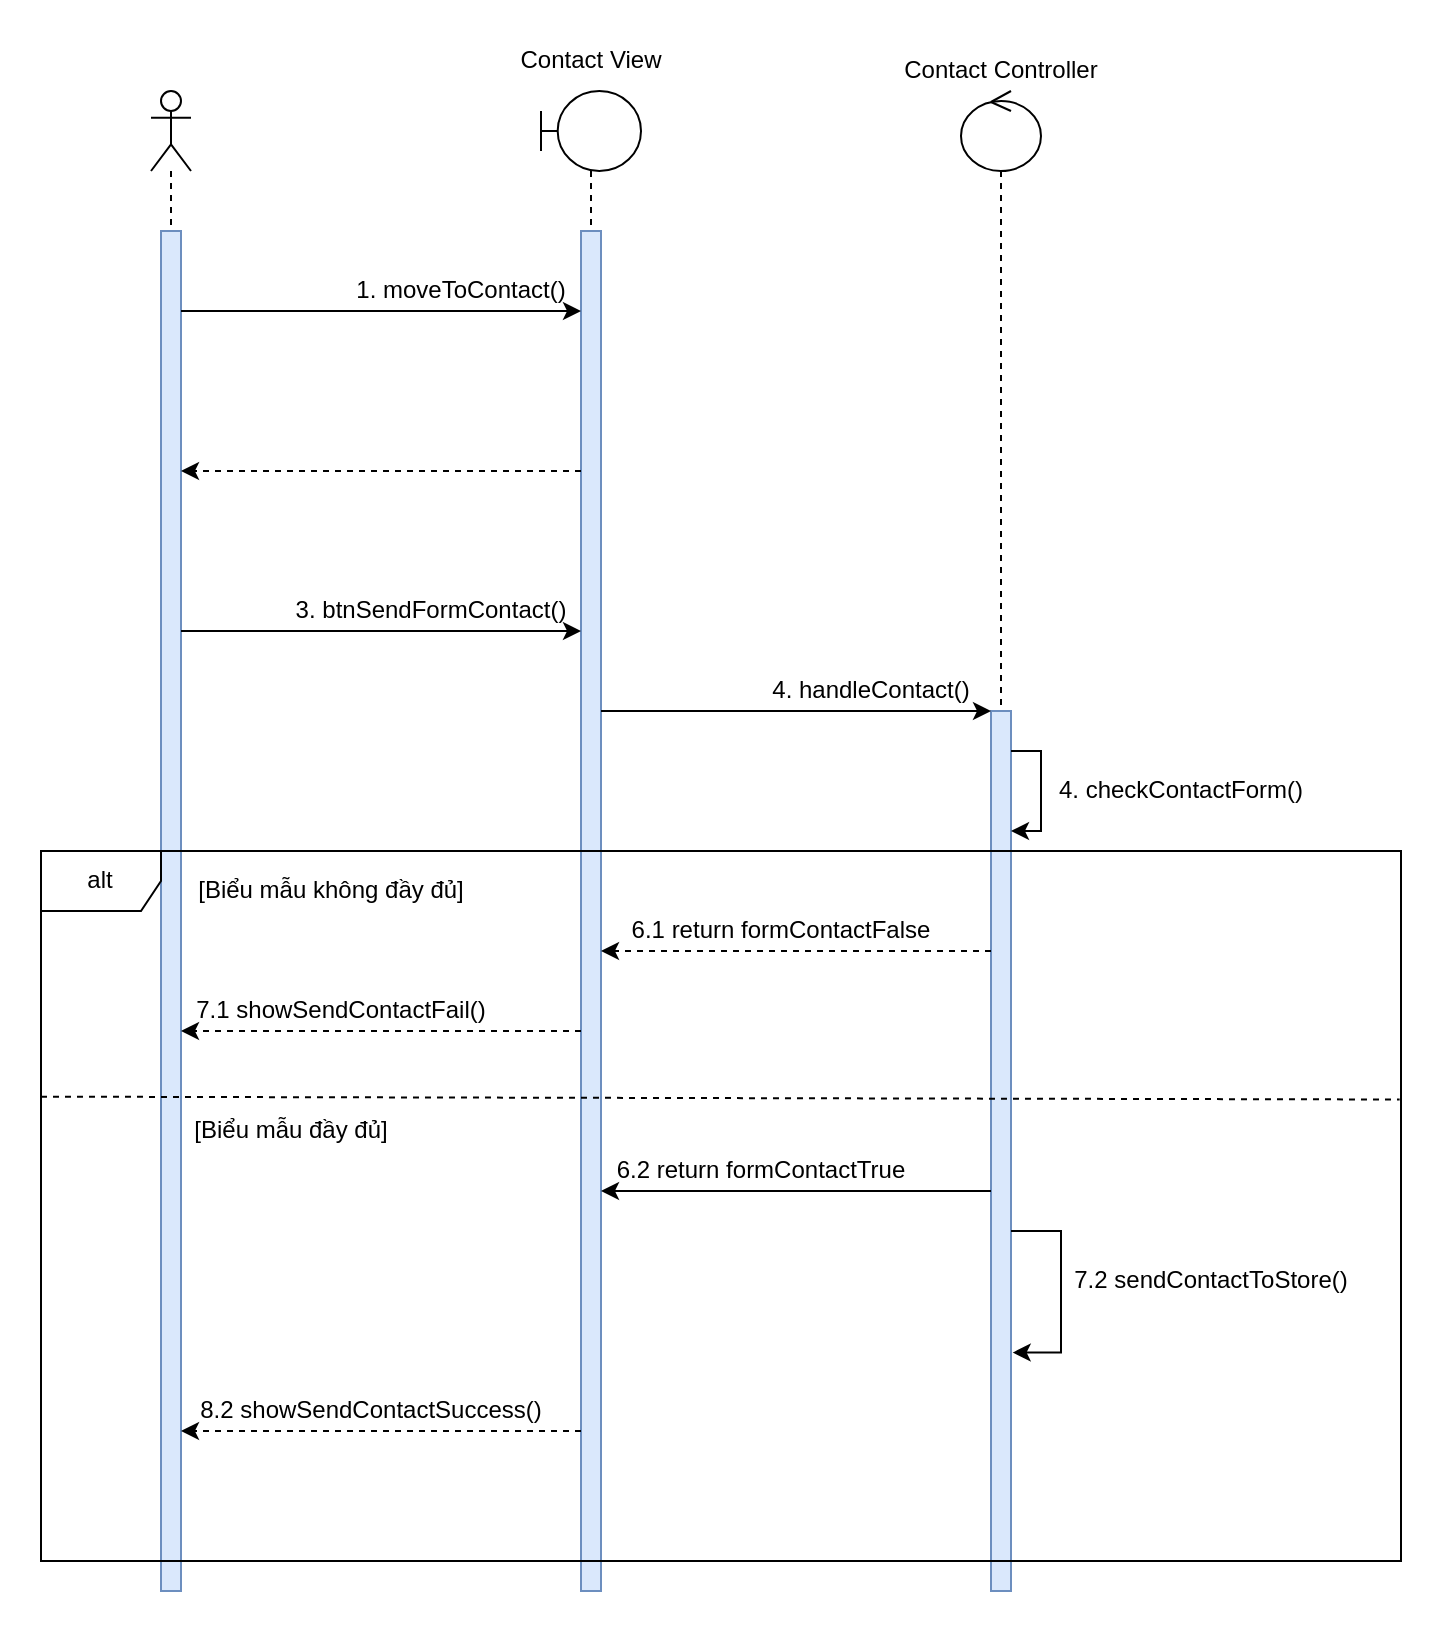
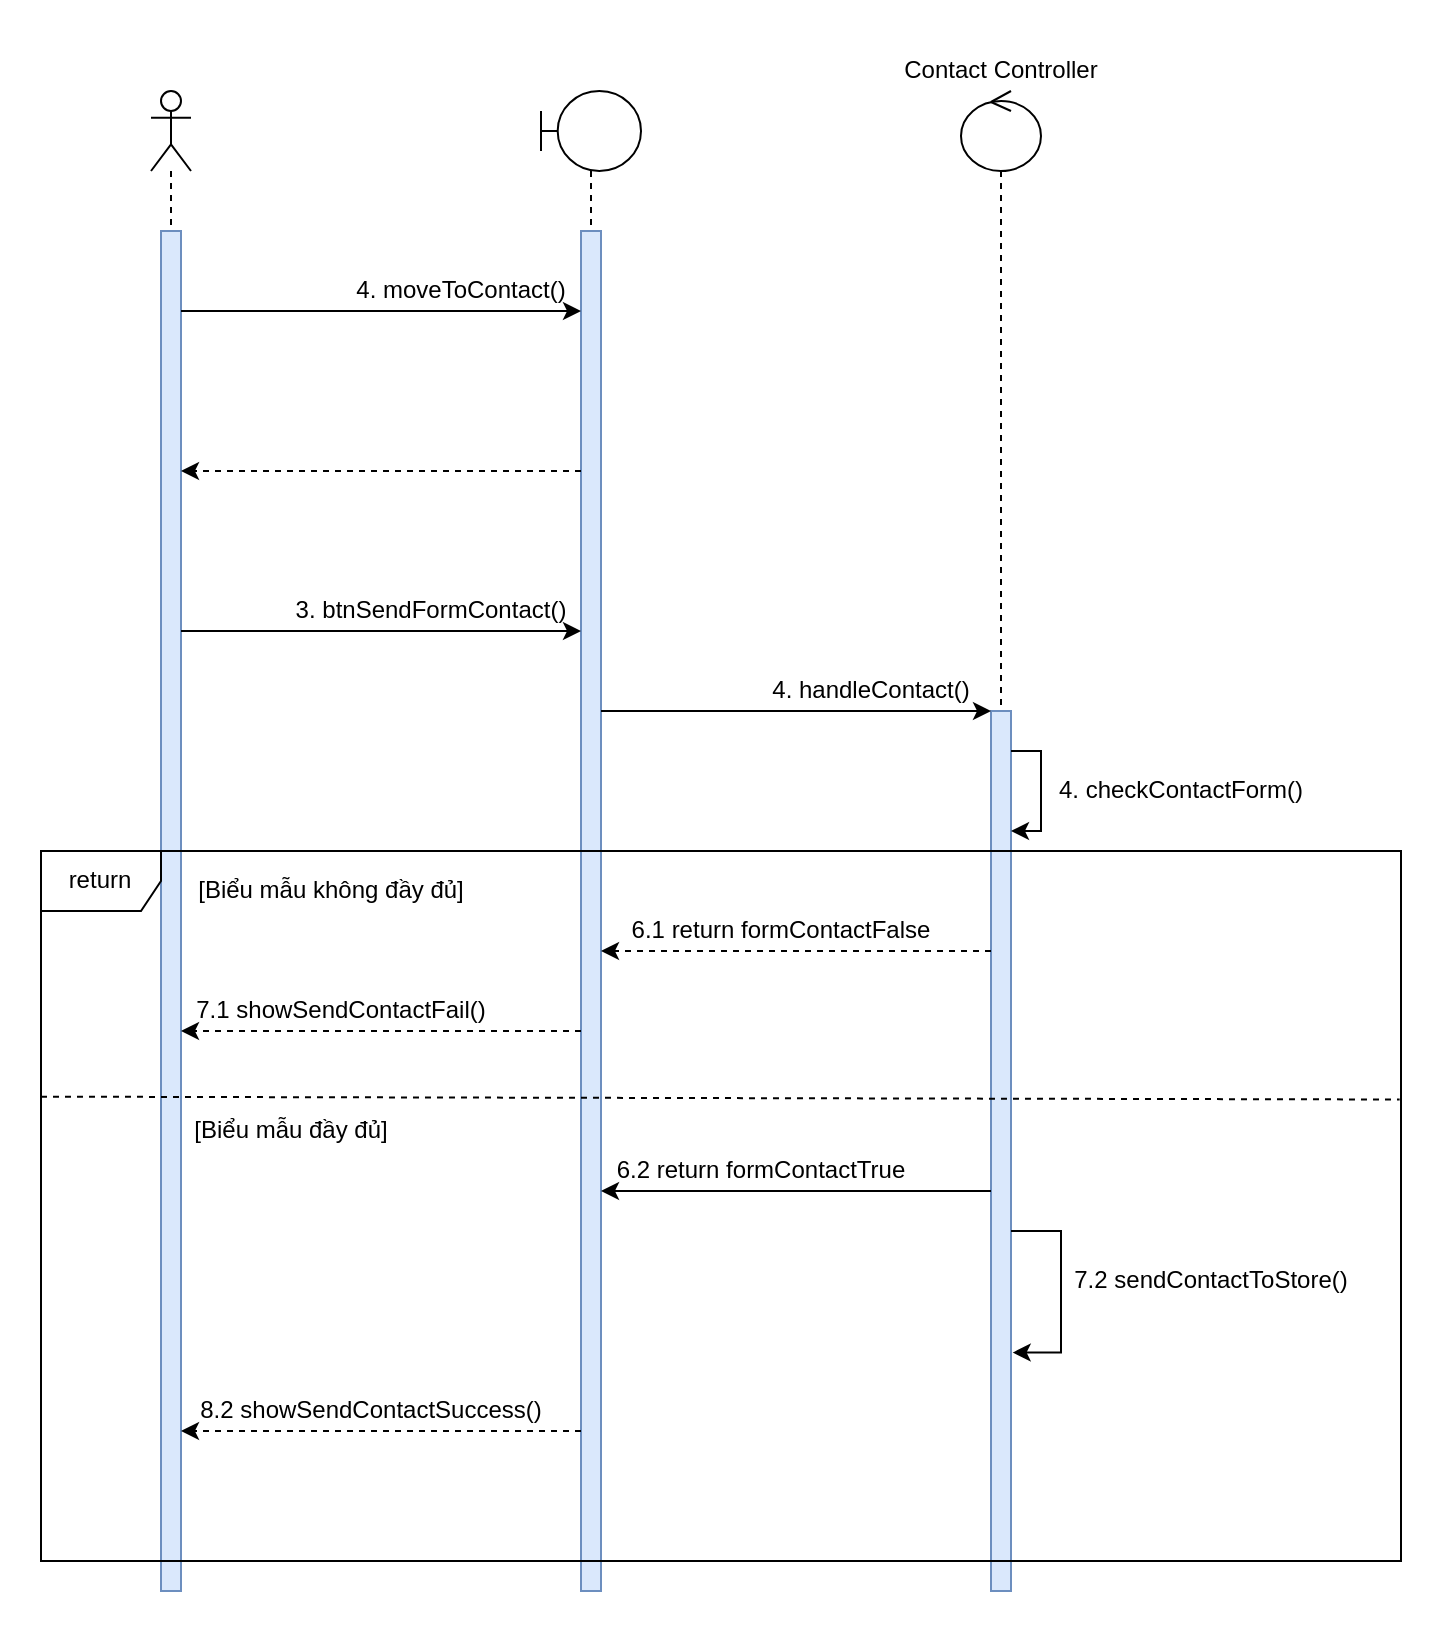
node "Contact View": removed
node "1. moveToContact()": label "1. moveToContact()" -> "4. moveToContact()"
node "alt": label "alt" -> "return"
